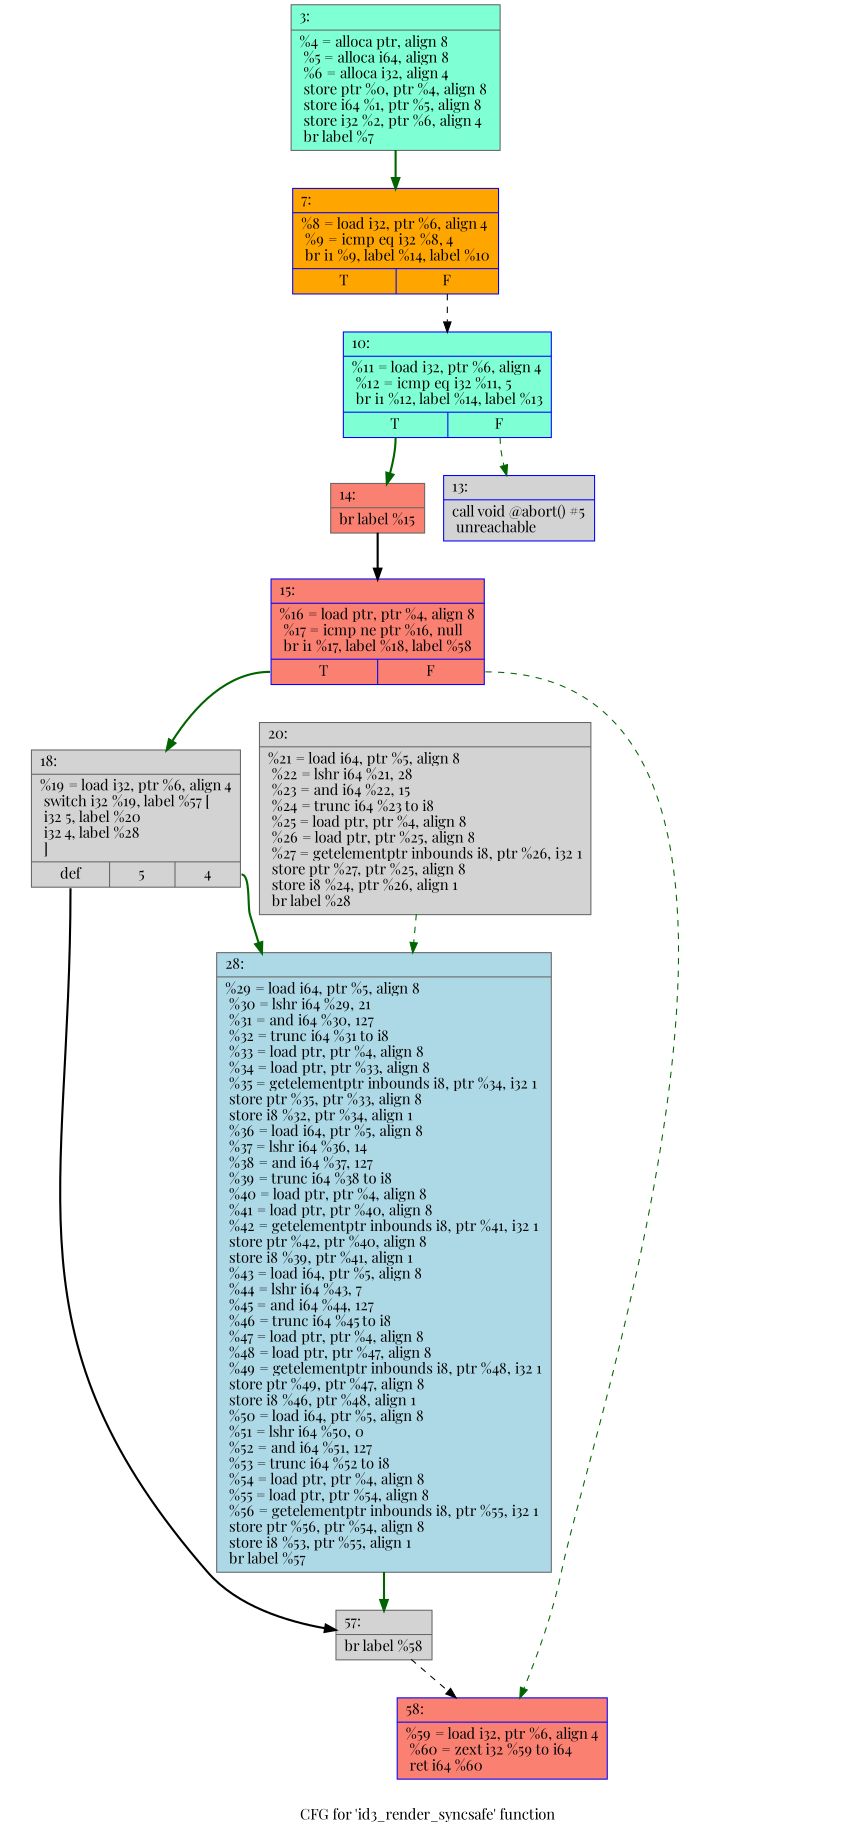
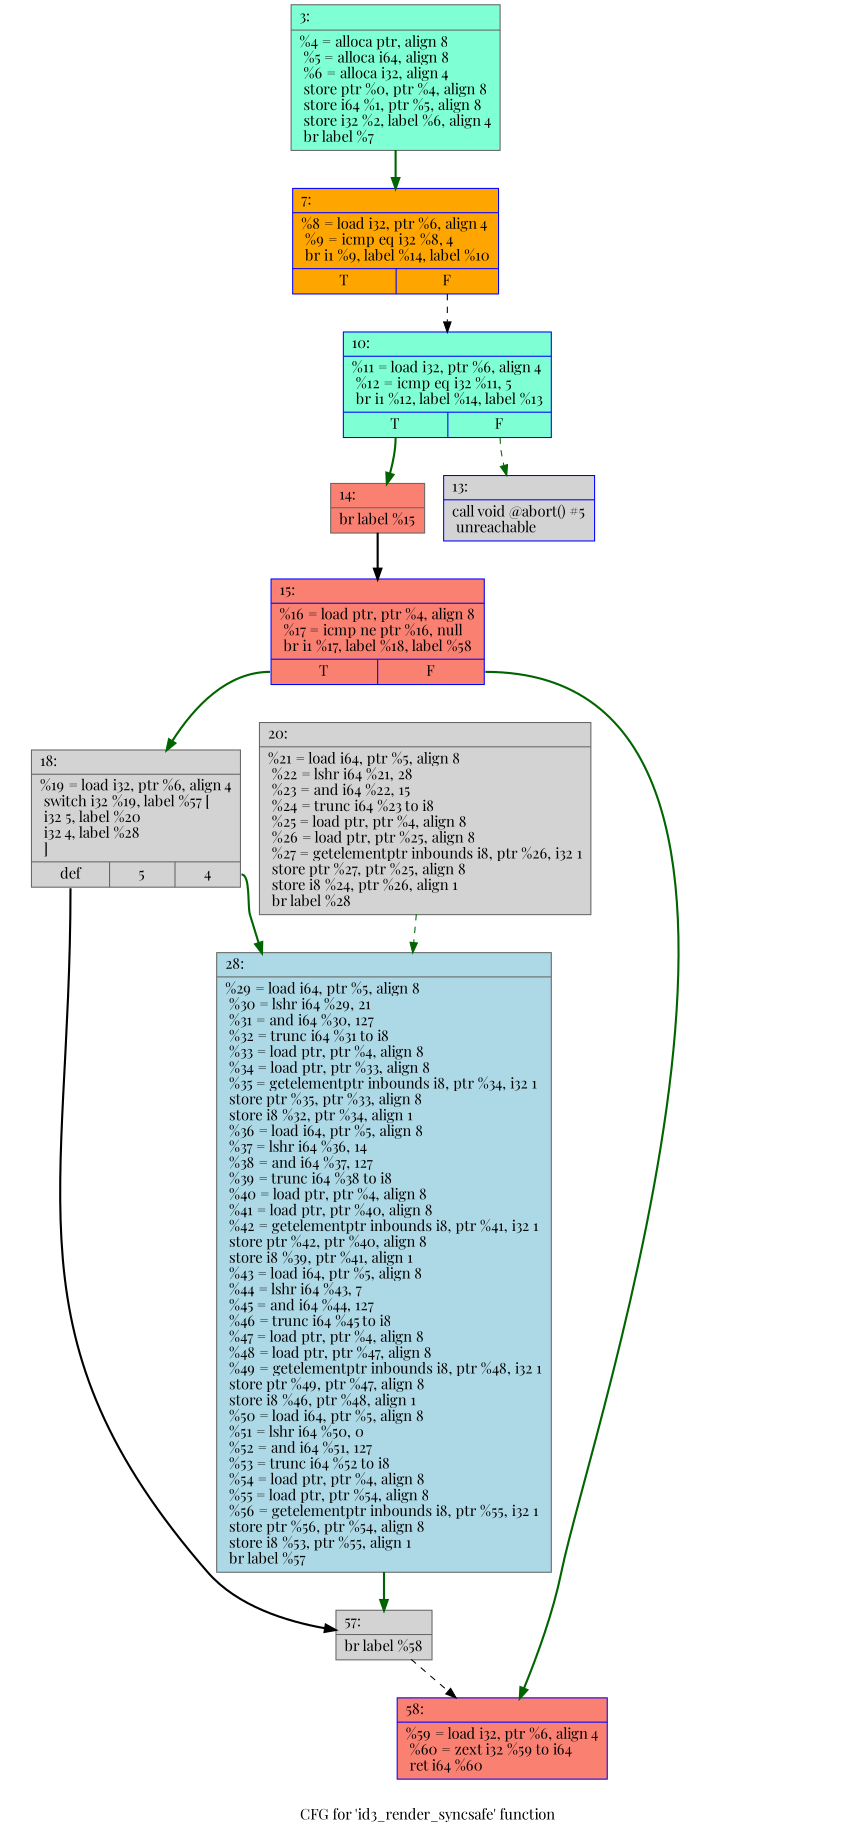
node "3:": text "store i32 %2, ptr %6, align 4" -> "store i32 %2, label %6, align 4"
edge "15:" -> "58:": style dashed -> bold
